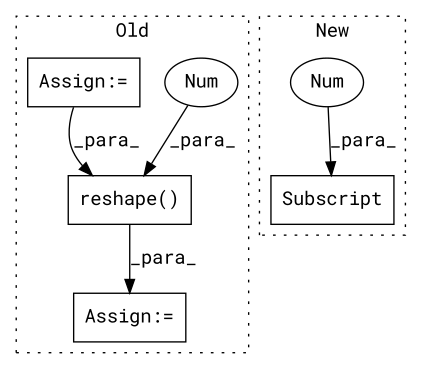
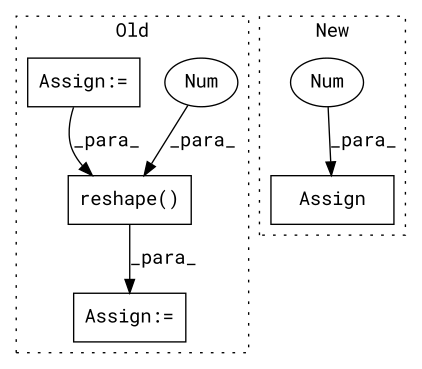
node "Subscript": label "Subscript" -> "Assign"
